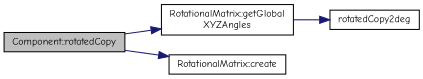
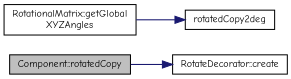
edge "Component::rotatedCopy" -> "RotationalMatrix::getGlobal XYZAngles": removed
node "RotationalMatrix::create": label "RotationalMatrix::create" -> "RotateDecorator::create"
